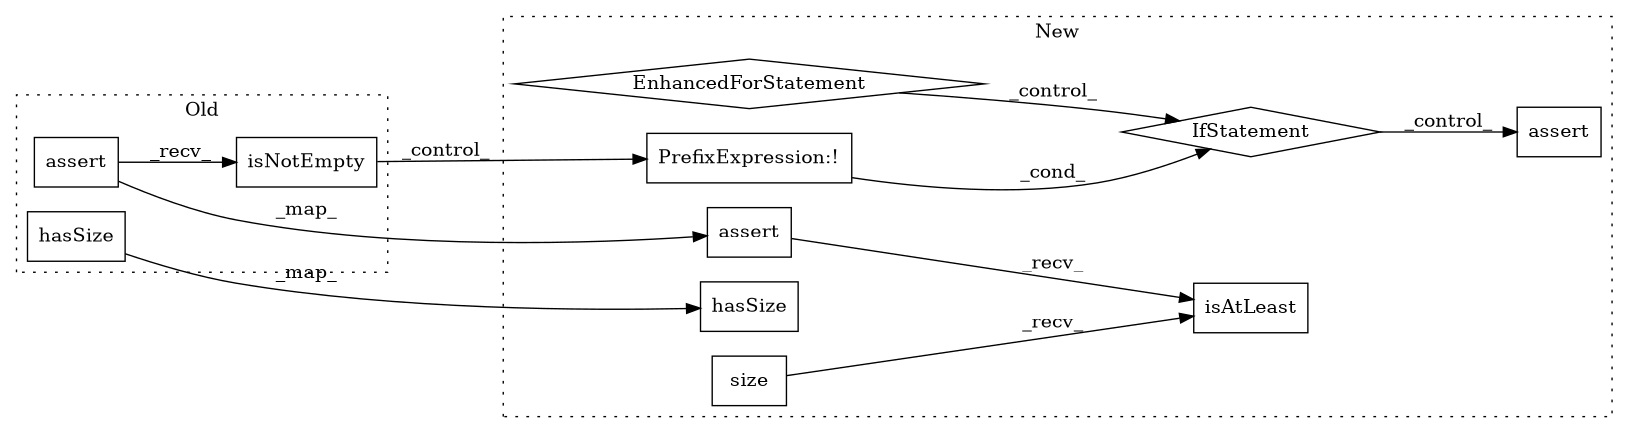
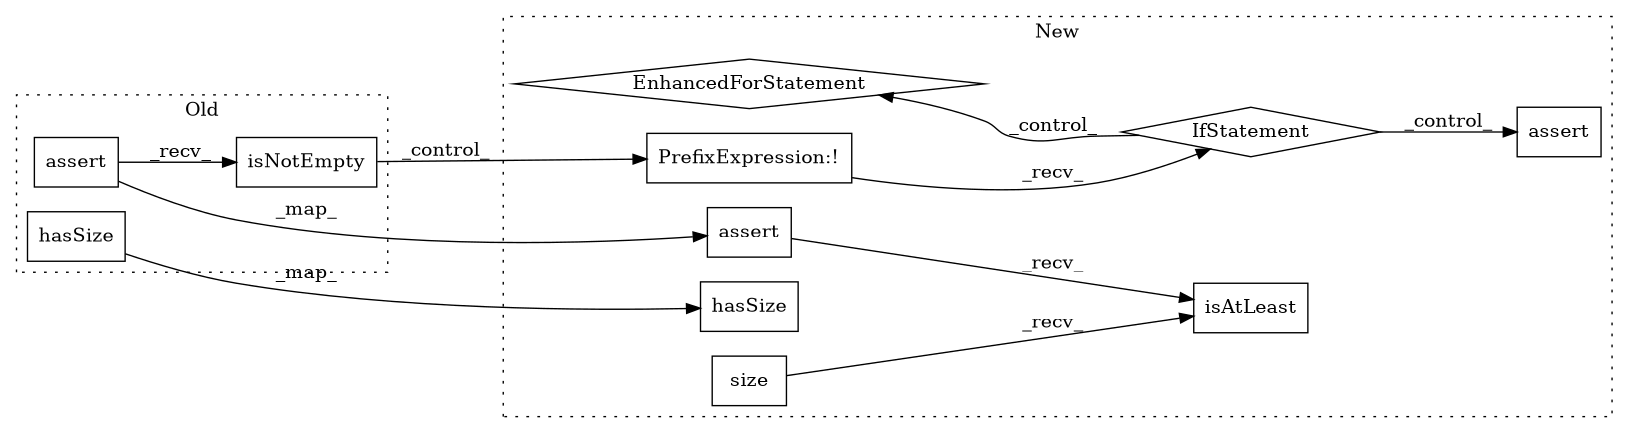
edge "EnhancedForStatement" -> "IfStatement": reversed
edge "PrefixExpression:!" -> "IfStatement": label "_cond_" -> "_recv_"
